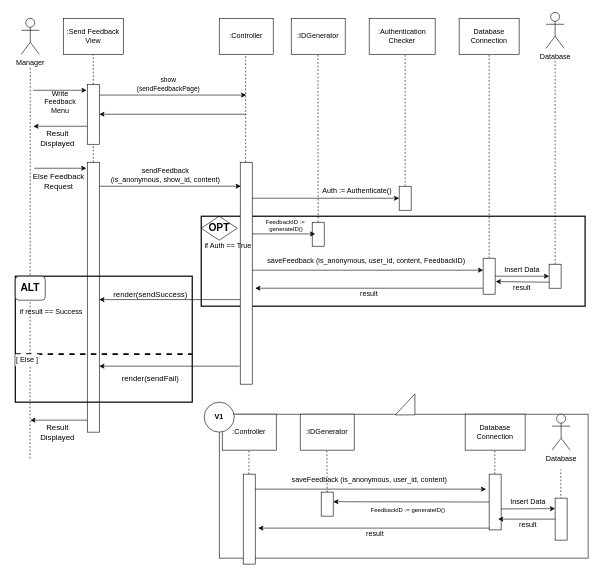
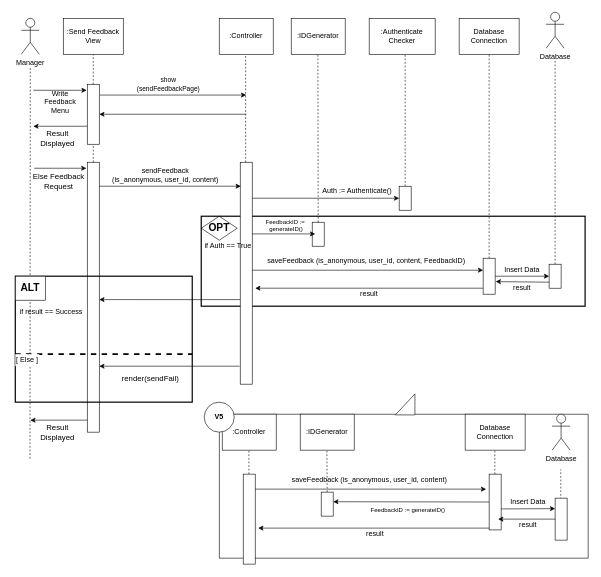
node ":Authentication Checker": label ":Authentication Checker" -> ":Authenticate Checker"
node "sendFeedback (is_anonymous, show_id, content)": label "sendFeedback (is_anonymous, show_id, content)" -> "sendFeedback (is_anonymous, user_id, content)"
node "ALT": shape rounded rectangle -> rectangle
node "render(sendSuccess)": removed
node "V1": label "V1" -> "V5"
